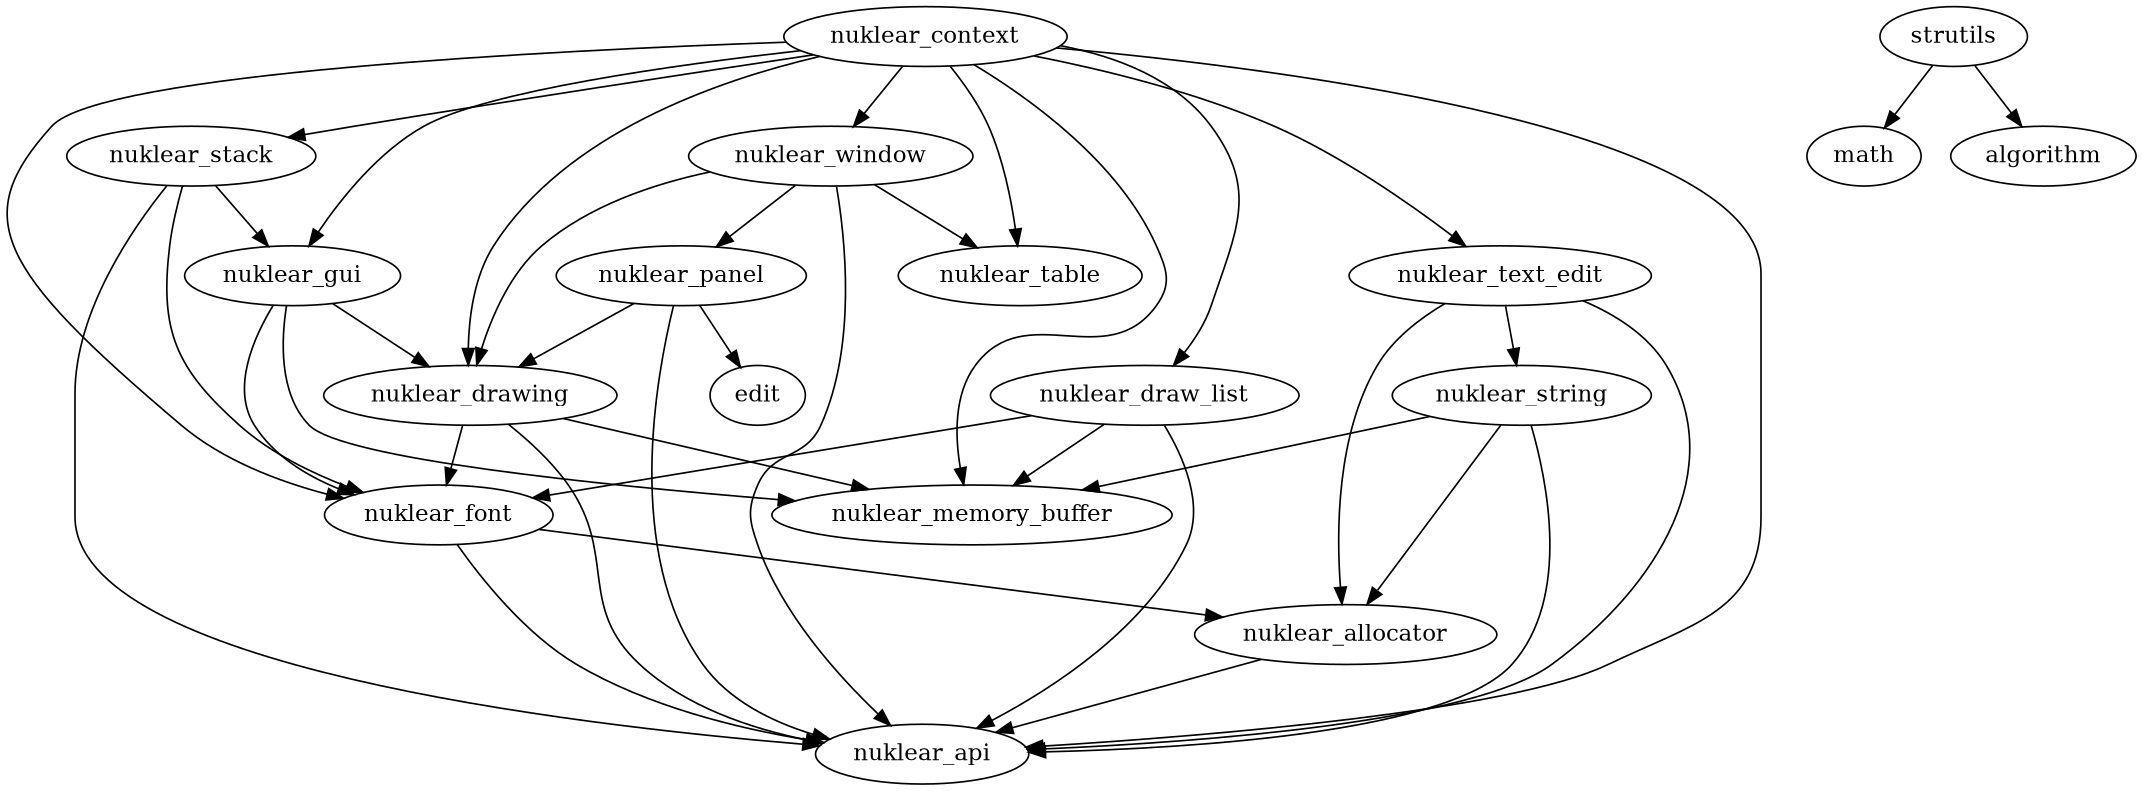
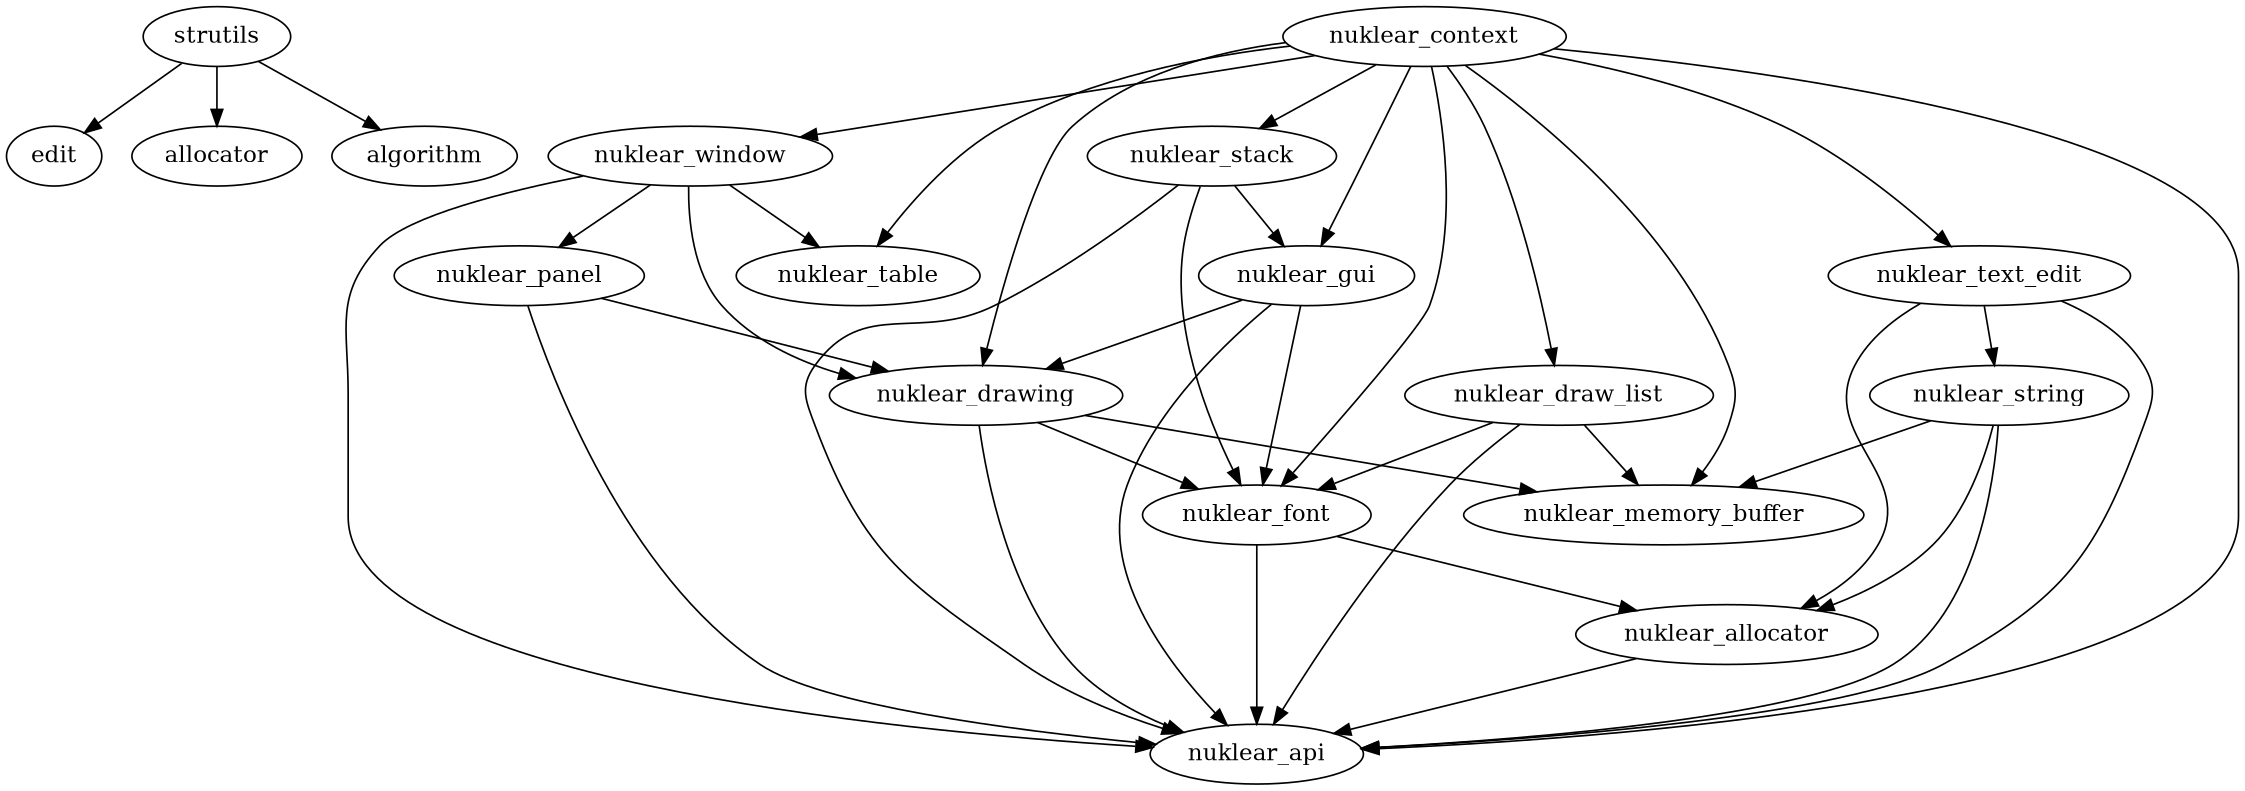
node "math": label "math" -> "allocator"
edge "nuklear_panel" -> "edit": now "strutils" -> "edit"
edge "nuklear_gui" -> "nuklear_memory_buffer": now "nuklear_gui" -> "nuklear_api"
